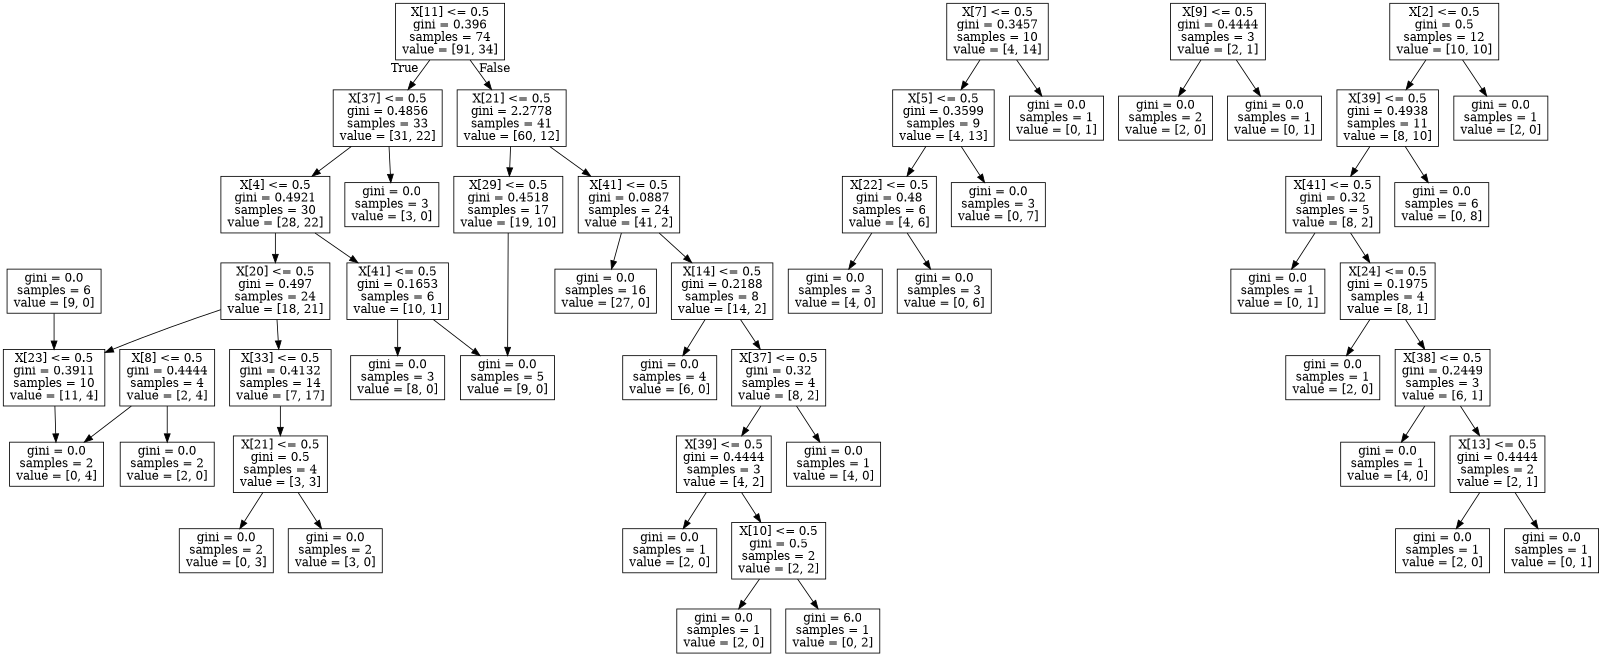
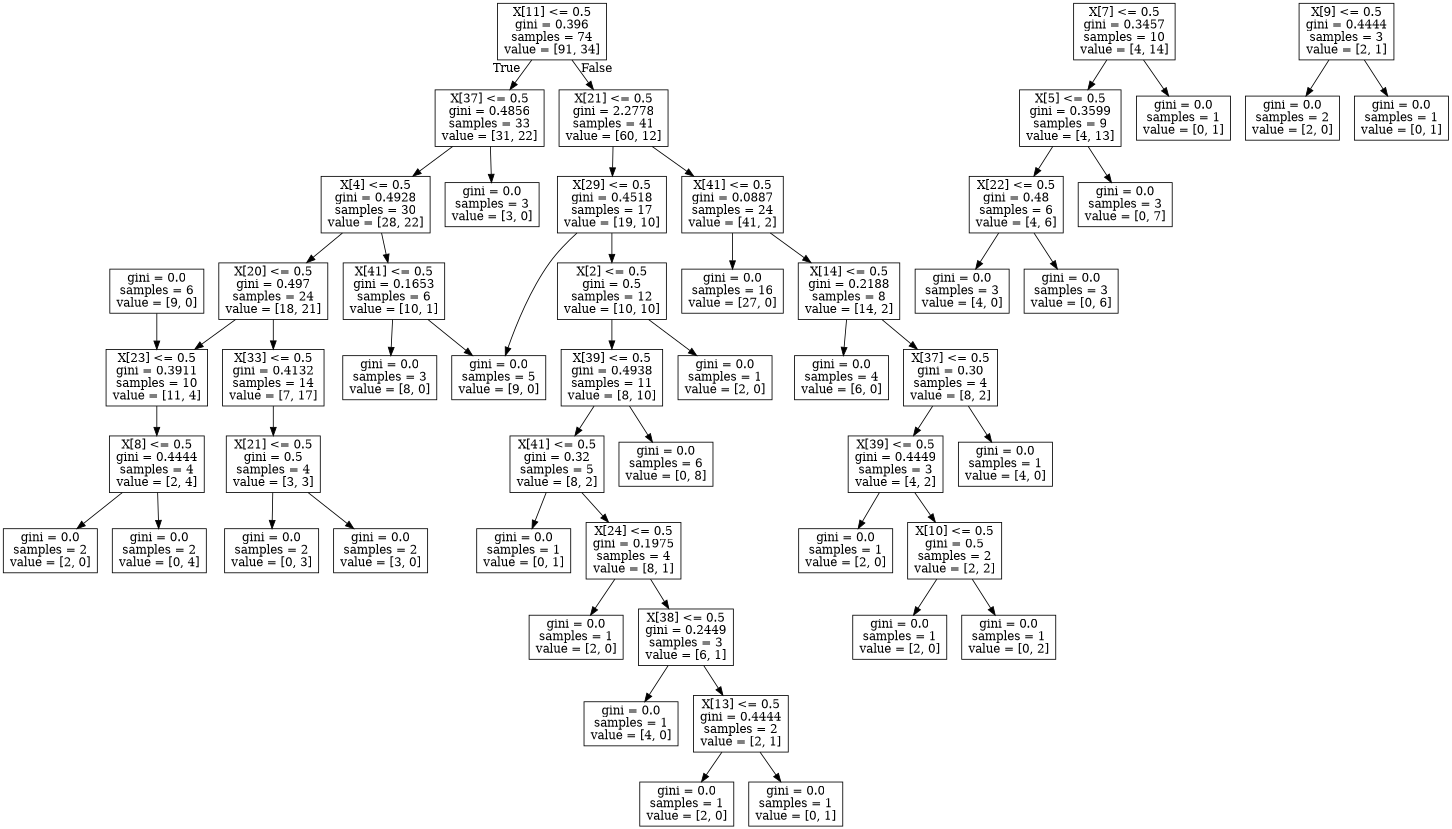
node "X[4] <= 0.5 gini = 0.4921 samples = 30 value = [28, 22]": label "X[4] <= 0.5 gini = 0.4921 samples = 30 value = [28, 22]" -> "X[4] <= 0.5 gini = 0.4928 samples = 30 value = [28, 22]"
edge "X[29] <= 0.5 gini = 0.4518 samples = 17 value = [19, 10]" -> "X[2] <= 0.5 gini = 0.5 samples = 12 value = [10, 10]": added
node "X[37] <= 0.5 gini = 0.32 samples = 4 value = [8, 2]": label "X[37] <= 0.5 gini = 0.32 samples = 4 value = [8, 2]" -> "X[37] <= 0.5 gini = 0.30 samples = 4 value = [8, 2]"
edge "X[23] <= 0.5 gini = 0.3911 samples = 10 value = [11, 4]" -> "gini = 0.0 samples = 2 value = [0, 4]": now "X[23] <= 0.5 gini = 0.3911 samples = 10 value = [11, 4]" -> "X[8] <= 0.5 gini = 0.4444 samples = 4 value = [2, 4]"
node "X[39] <= 0.5 gini = 0.4444 samples = 3 value = [4, 2]": label "X[39] <= 0.5 gini = 0.4444 samples = 3 value = [4, 2]" -> "X[39] <= 0.5 gini = 0.4449 samples = 3 value = [4, 2]"
node "gini = 6.0 samples = 1 value = [0, 2]": label "gini = 6.0 samples = 1 value = [0, 2]" -> "gini = 0.0 samples = 1 value = [0, 2]"
